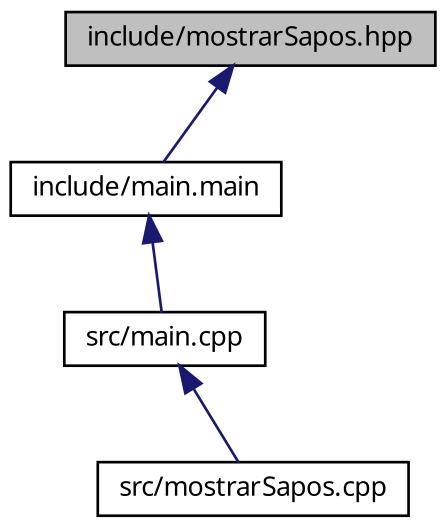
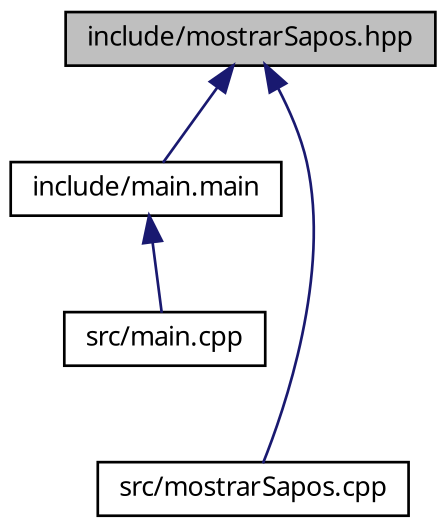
edge "src/mostrarSapos.cpp" -> "src/main.cpp": now "src/mostrarSapos.cpp" -> "include/mostrarSapos.hpp"
